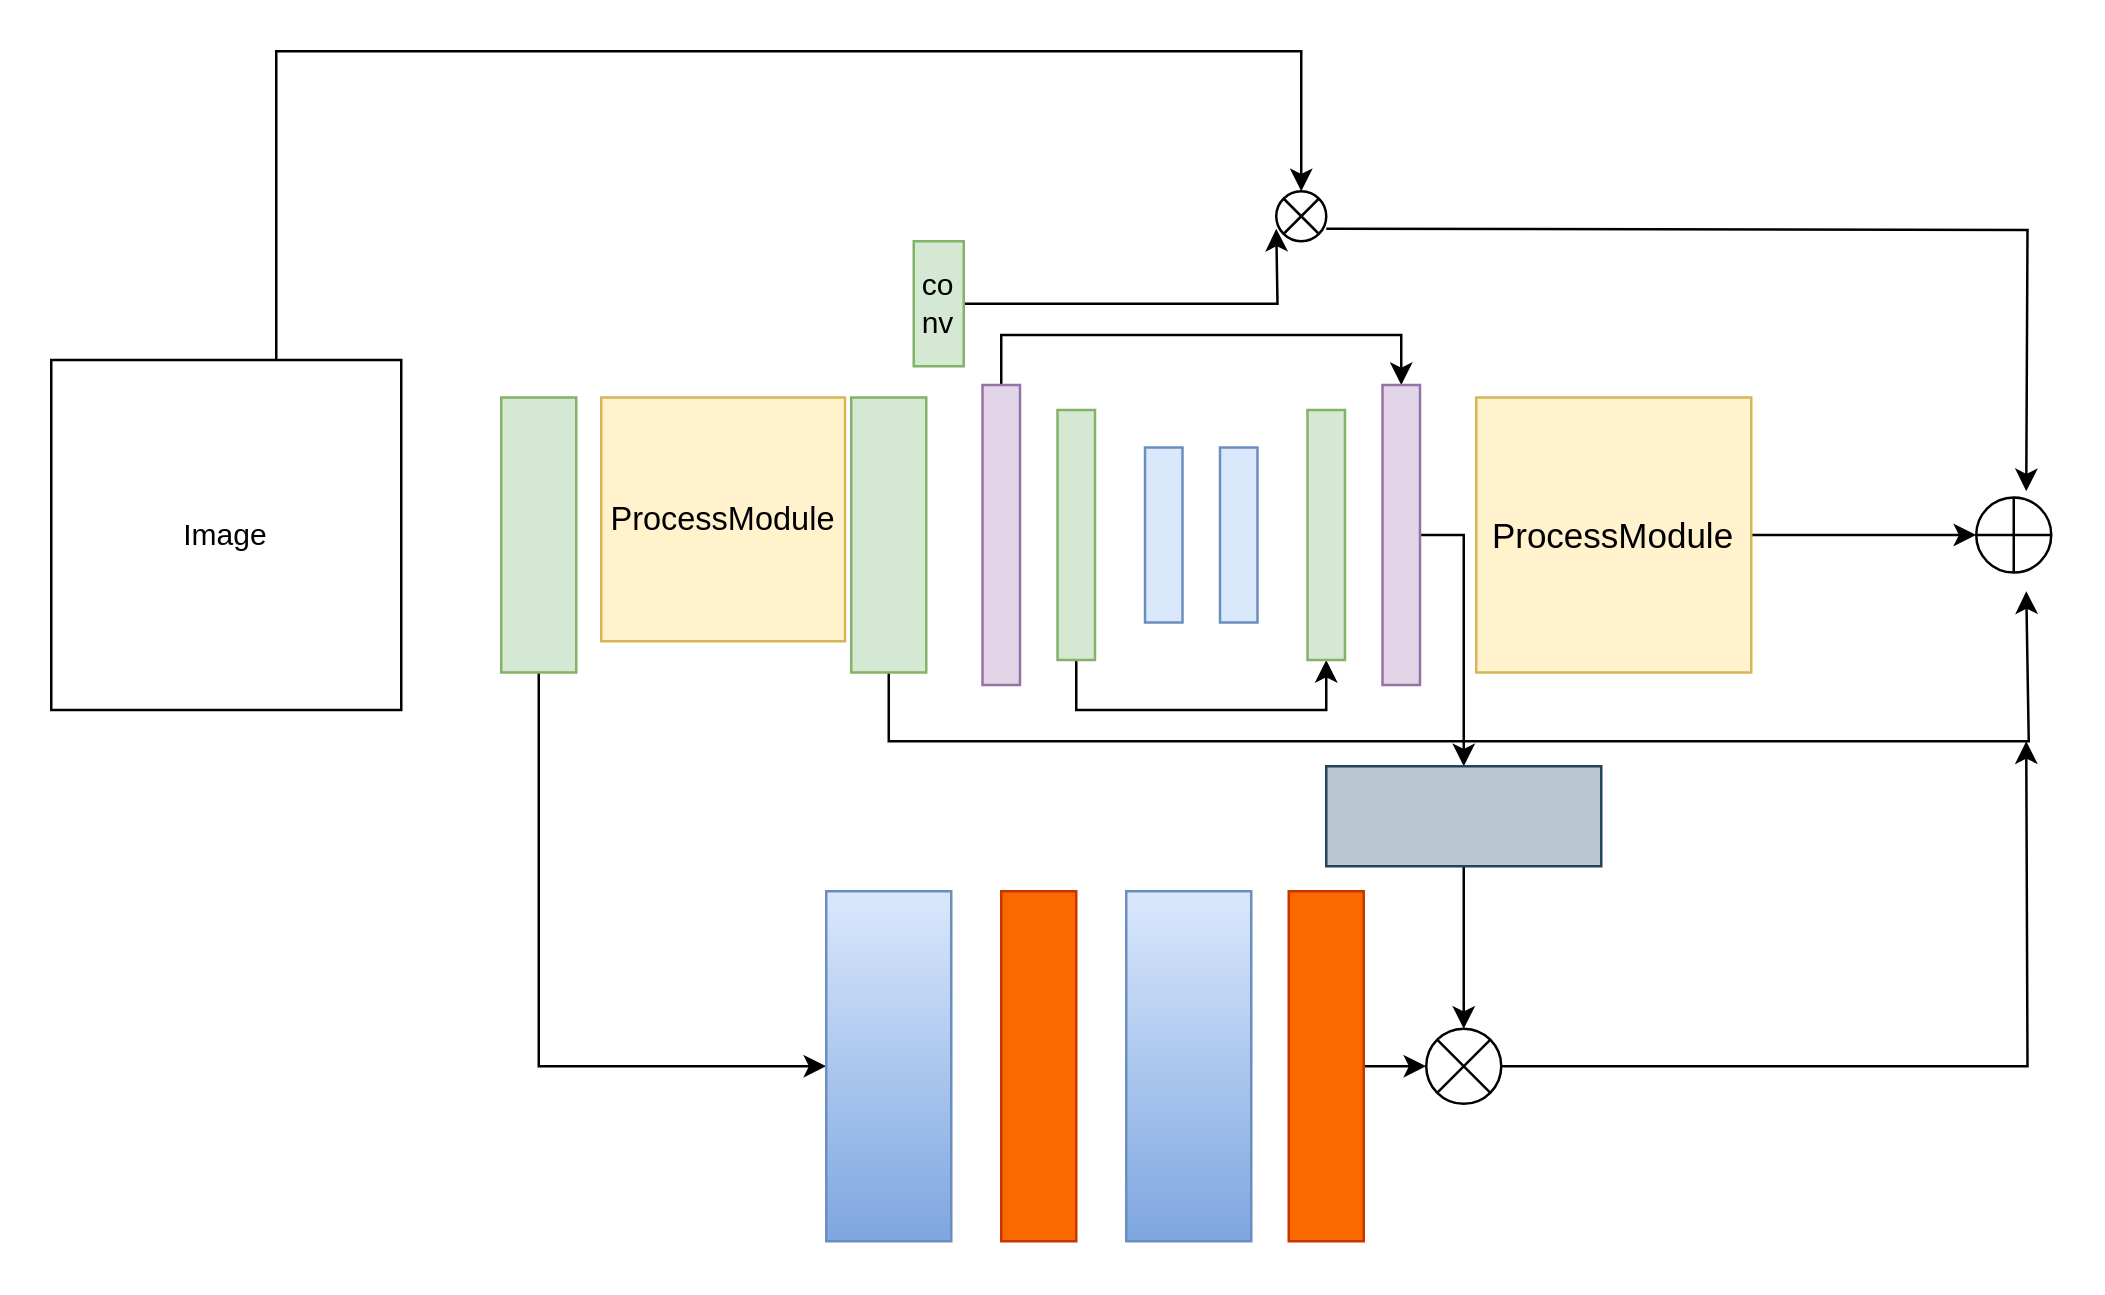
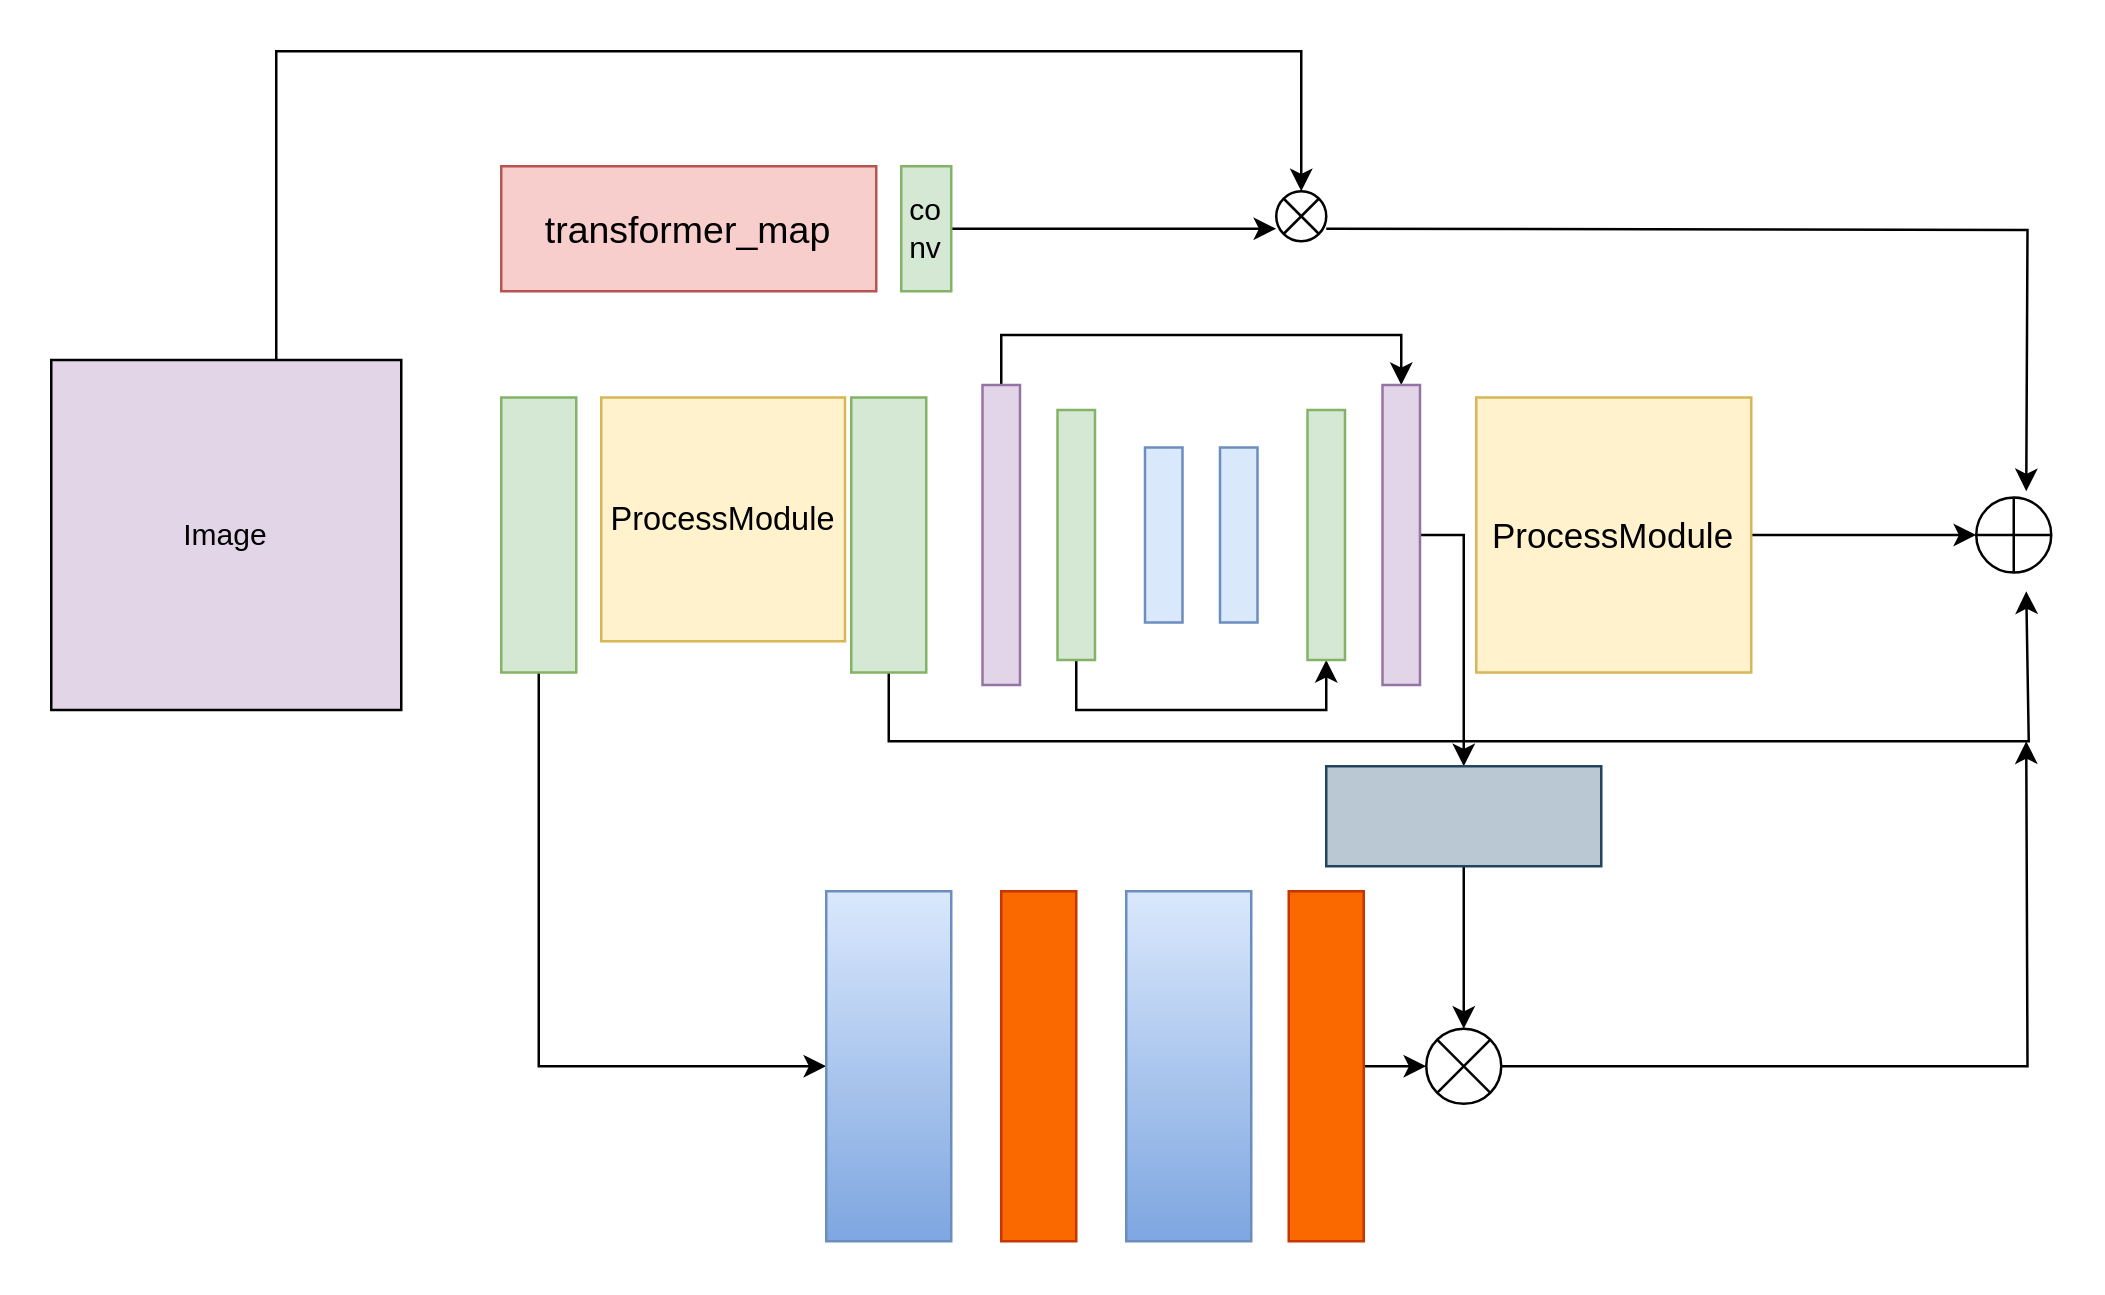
node "transformer_map": added
node "co nv": moved (939, 304) -> (926, 229)
node "Image": fillcolor #ffffff -> #e1d5e7
